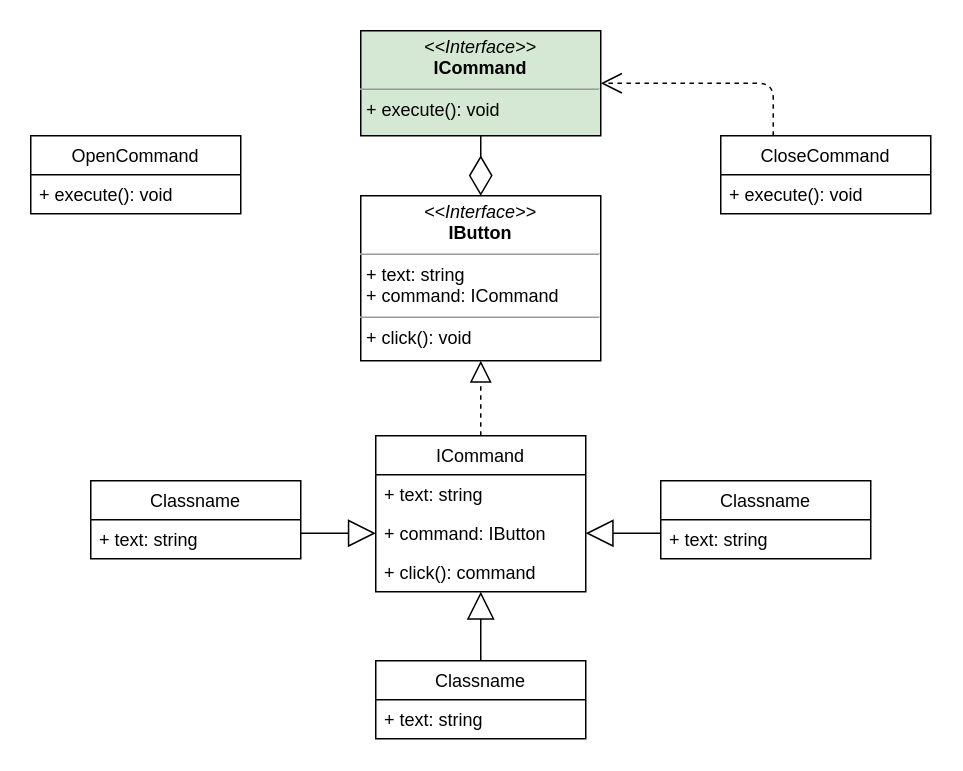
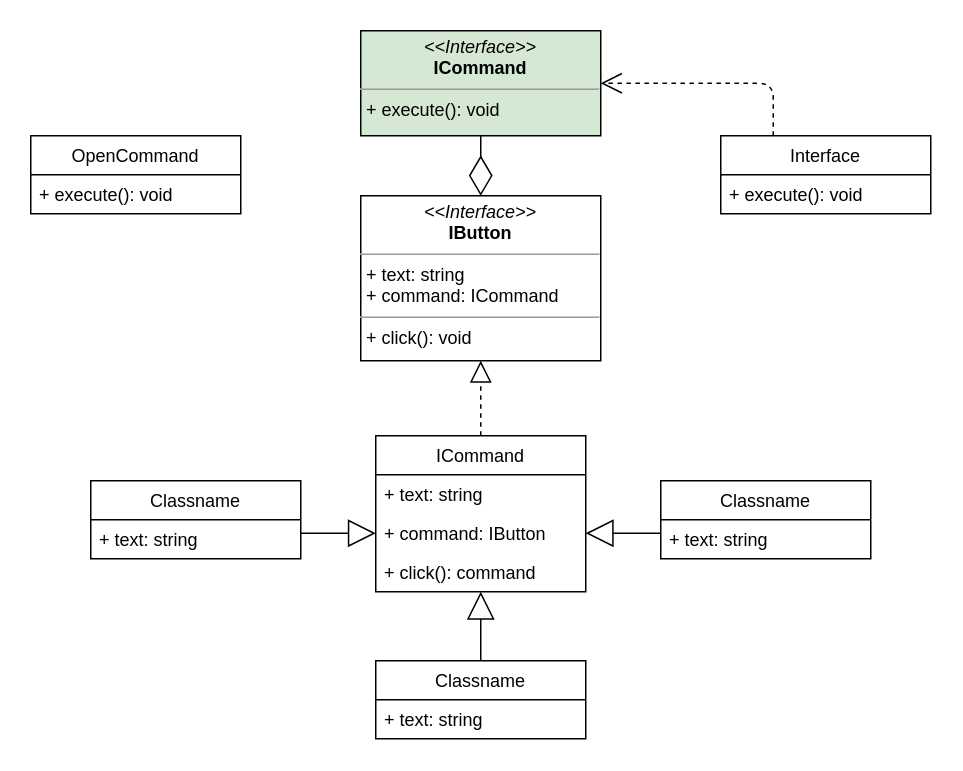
node "CloseCommand": label "CloseCommand" -> "Interface"
